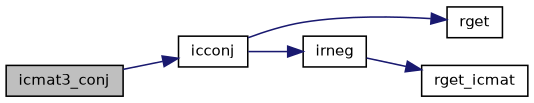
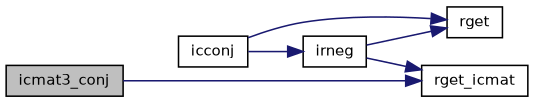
edge "irneg" -> "rget": added
edge "icmat3_conj" -> "icconj": now "icmat3_conj" -> "rget_icmat"
